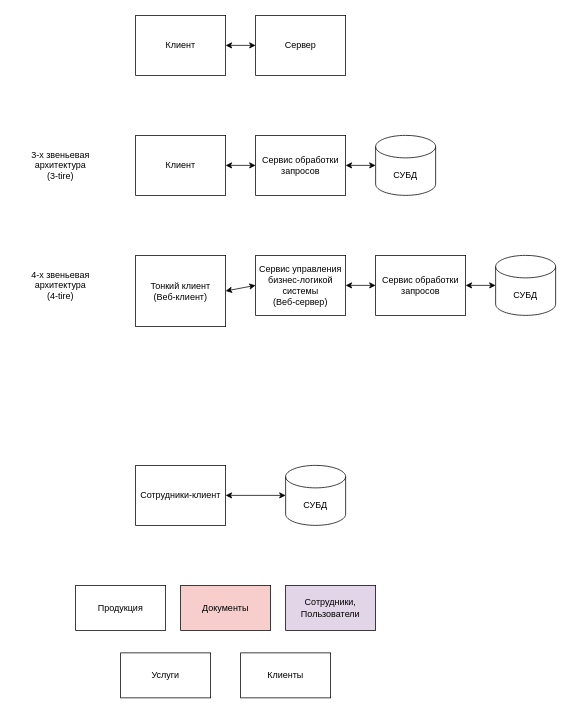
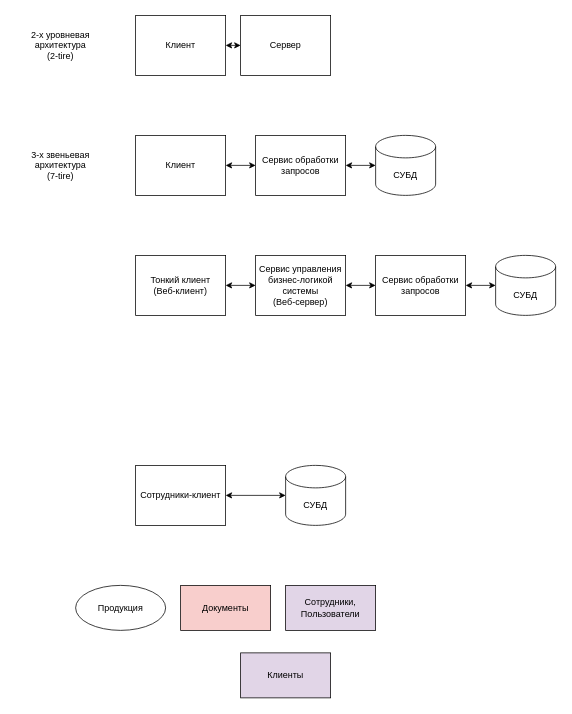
node "2-х уровневая архитектура (2-tire)": added
node "Сервер": moved (300, 45) -> (285, 45)
node "3-х звеньевая архитектура (3-tire)": label "3-х звеньевая архитектура (3-tire)" -> "3-х звеньевая архитектура (7-tire)"
node "4-х звеньевая архитектура (4-tire)": removed
node "Тонкий клиент (Веб-клиент)": size 90x71 -> 90x60
node "Продукция": shape rectangle -> ellipse
node "Услуги": removed
node "Клиенты": fillcolor #ffffff -> #e1d5e7
